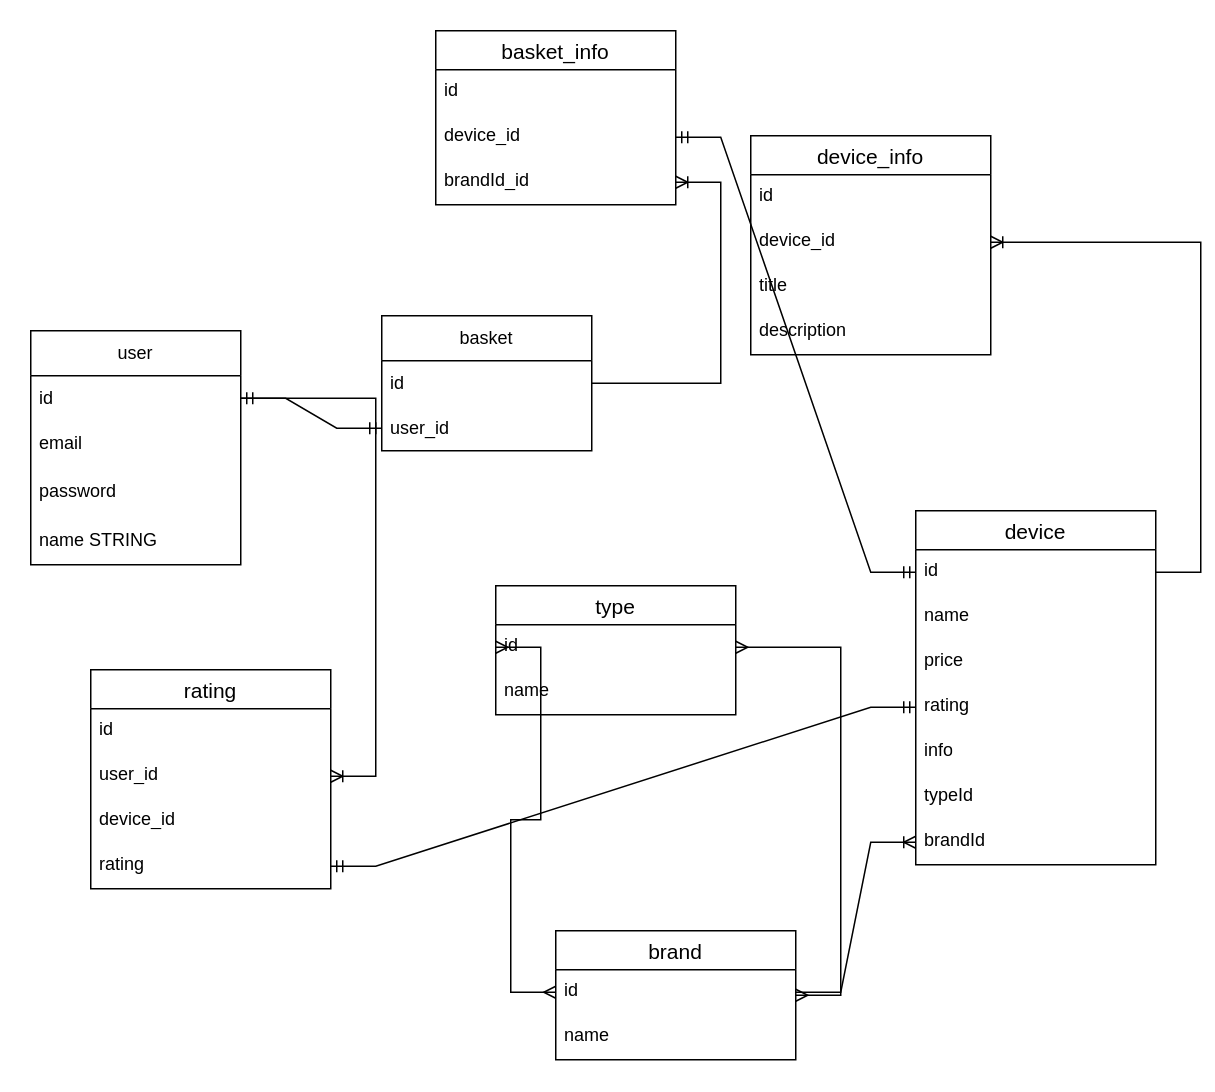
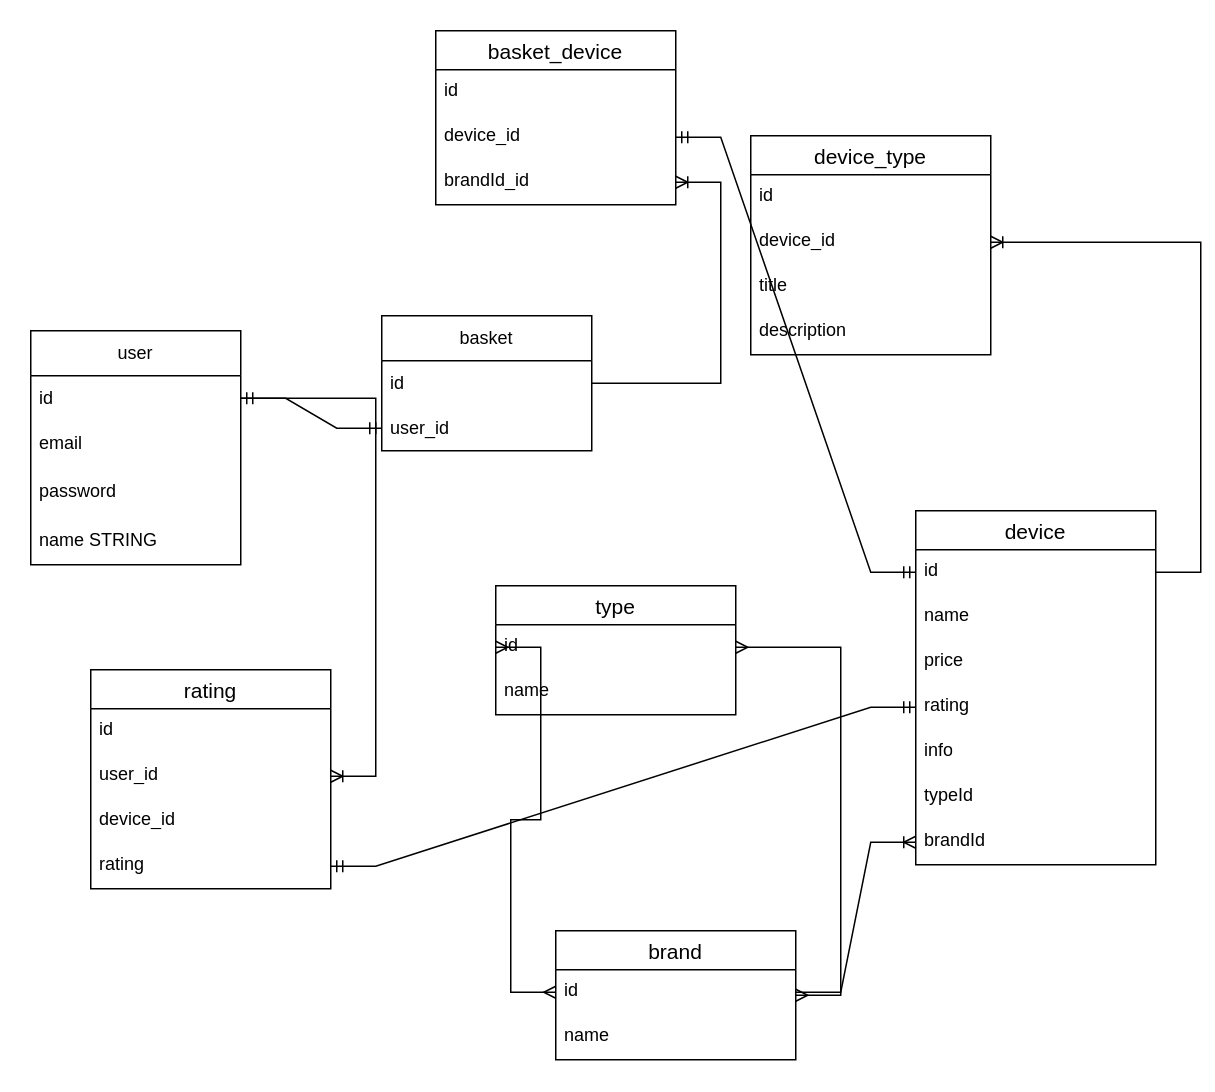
node "basket_info": label "basket_info" -> "basket_device"
node "device_info": label "device_info" -> "device_type"
